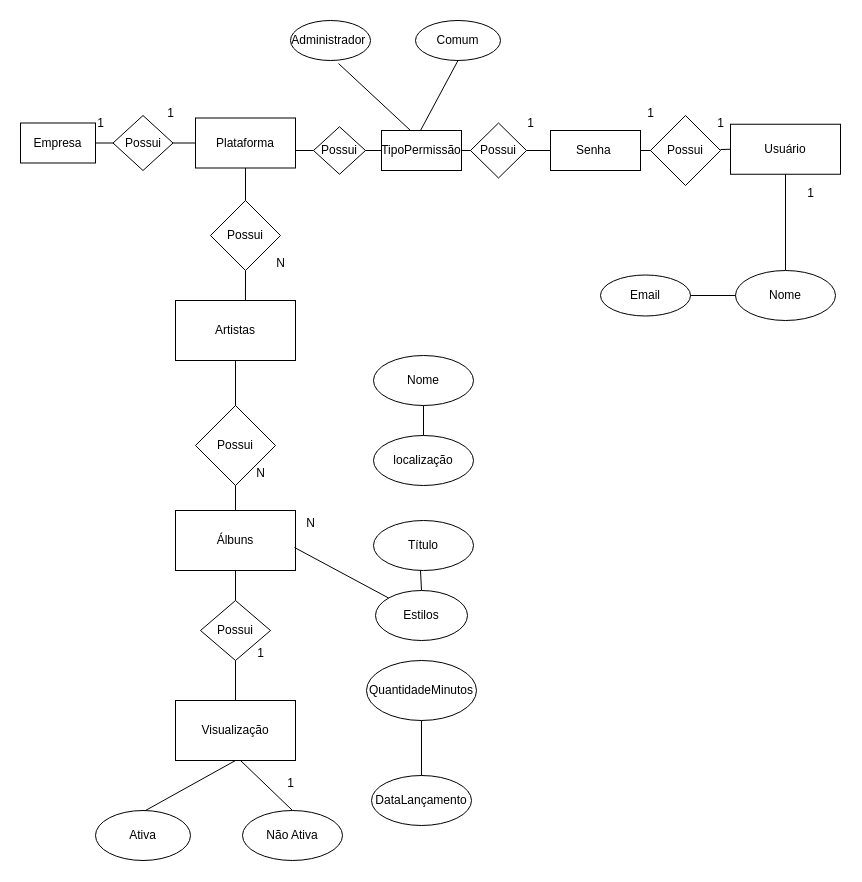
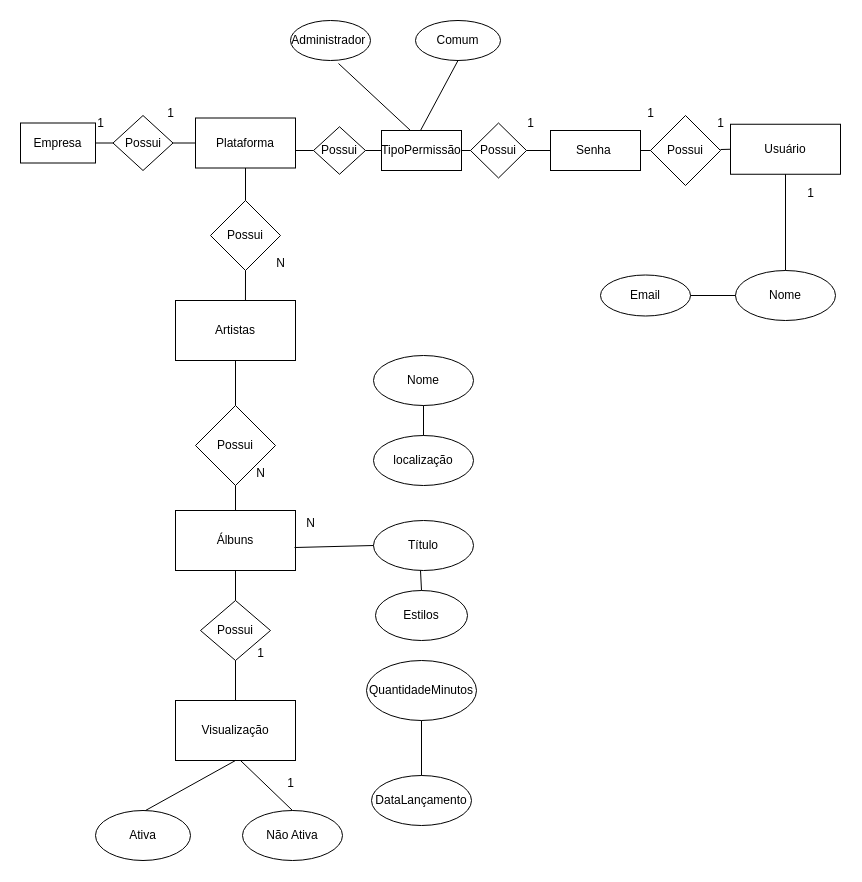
edge "Álbuns" -- "Estilos": now "Álbuns" -- "Título"
